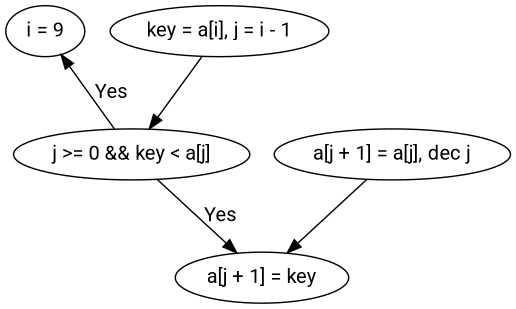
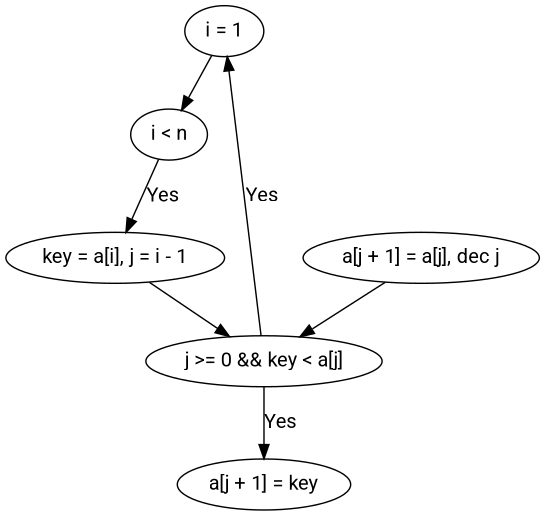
node "i = 9": label "i = 9" -> "i = 1"
node "i < n": added
edge "a[j + 1] = a[j], dec j" -> "a[j + 1] = key": now "a[j + 1] = a[j], dec j" -> "j >= 0 && key < a[j]"
